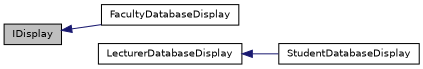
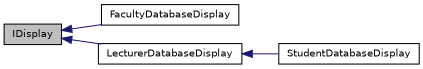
edge "LecturerDatabaseDisplay" -> "IDisplay": added
